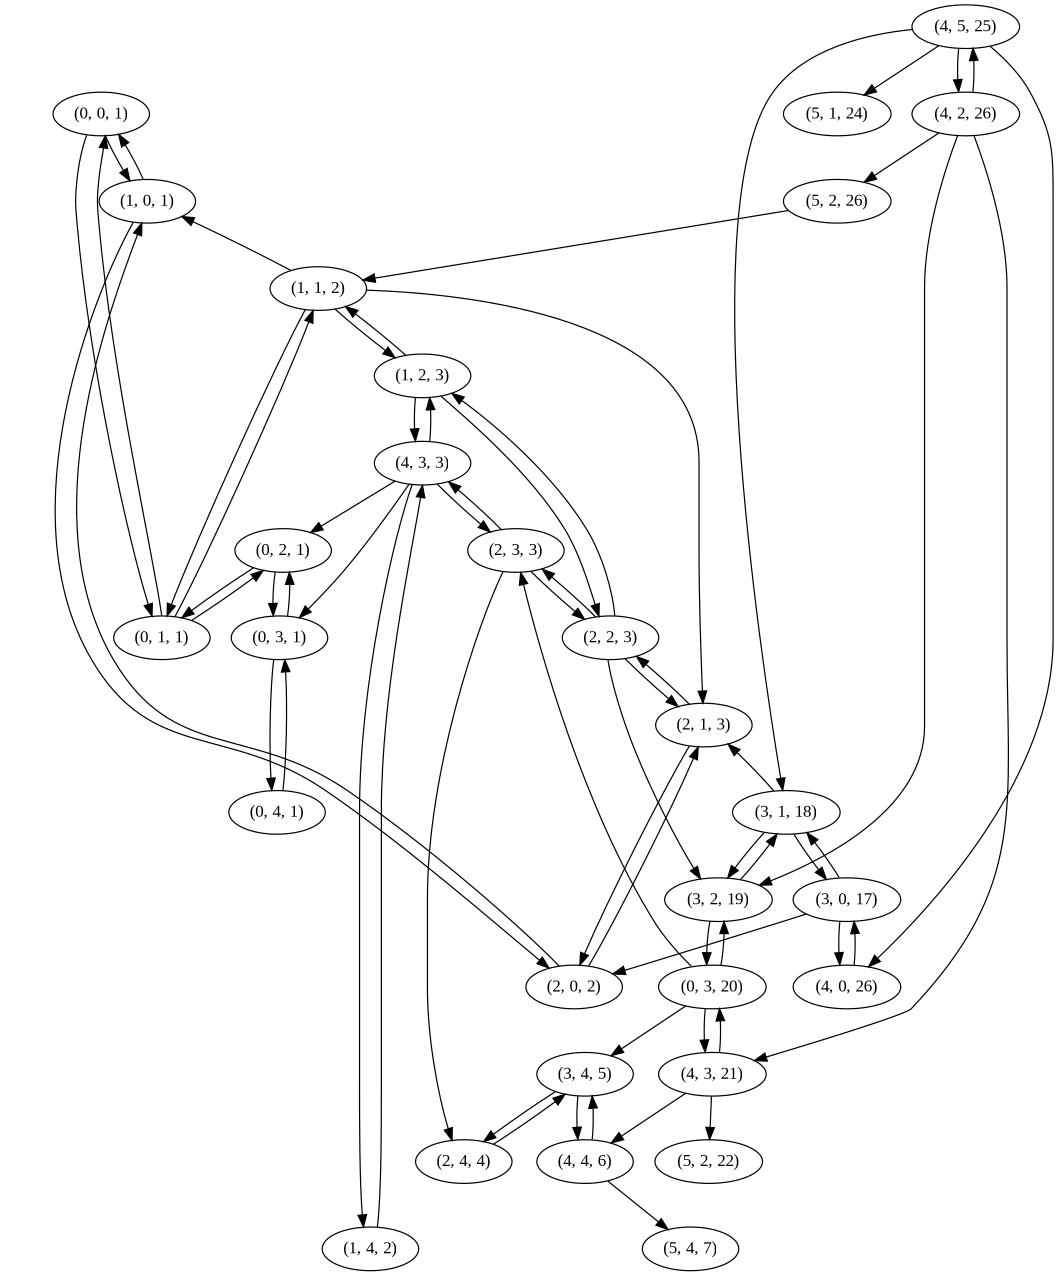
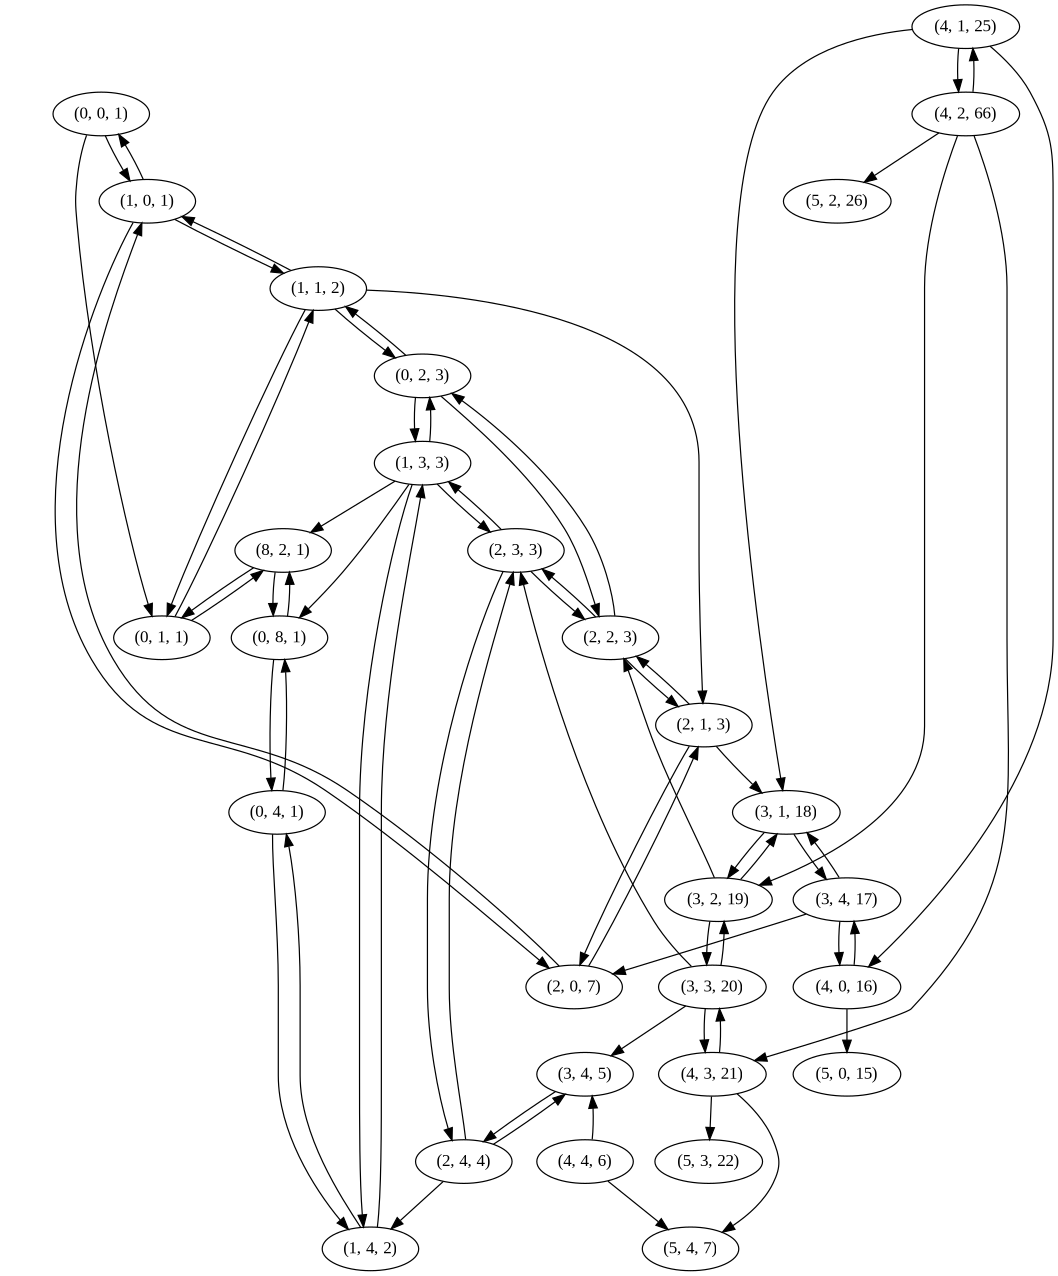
node "(4, 5, 25)": label "(4, 5, 25)" -> "(4, 1, 25)"
node "(5, 1, 24)": removed
node "(4, 2, 26)": label "(4, 2, 26)" -> "(4, 2, 66)"
edge "(5, 2, 26)" -> "(1, 1, 2)": now "(1, 0, 1)" -> "(1, 1, 2)"
node "(1, 2, 3)": label "(1, 2, 3)" -> "(0, 2, 3)"
edge "(0, 1, 1)" -> "(0, 0, 1)": removed
node "(4, 3, 3)": label "(4, 3, 3)" -> "(1, 3, 3)"
node "(0, 2, 1)": label "(0, 2, 1)" -> "(8, 2, 1)"
node "(0, 3, 1)": label "(0, 3, 1)" -> "(0, 8, 1)"
edge "(2, 2, 3)" -> "(3, 2, 19)": reversed
edge "(3, 1, 18)" -> "(2, 1, 3)": reversed
edge "(2, 4, 4)" -> "(2, 3, 3)": added
node "(3, 0, 17)": label "(3, 0, 17)" -> "(3, 4, 17)"
node "(2, 0, 2)": label "(2, 0, 2)" -> "(2, 0, 7)"
node "(0, 3, 20)": label "(0, 3, 20)" -> "(3, 3, 20)"
node "(4, 0, 26)": label "(4, 0, 26)" -> "(4, 0, 16)"
edge "(0, 4, 1)" -> "(1, 4, 2)": added
edge "(1, 4, 2)" -> "(0, 4, 1)": added
node "(5, 0, 15)": added
edge "(3, 4, 5)" -> "(4, 4, 6)": removed
edge "(4, 3, 21)" -> "(4, 4, 6)": now "(4, 3, 21)" -> "(5, 4, 7)"
node "(5, 2, 22)": label "(5, 2, 22)" -> "(5, 3, 22)"
edge "(2, 4, 4)" -> "(1, 4, 2)": added
